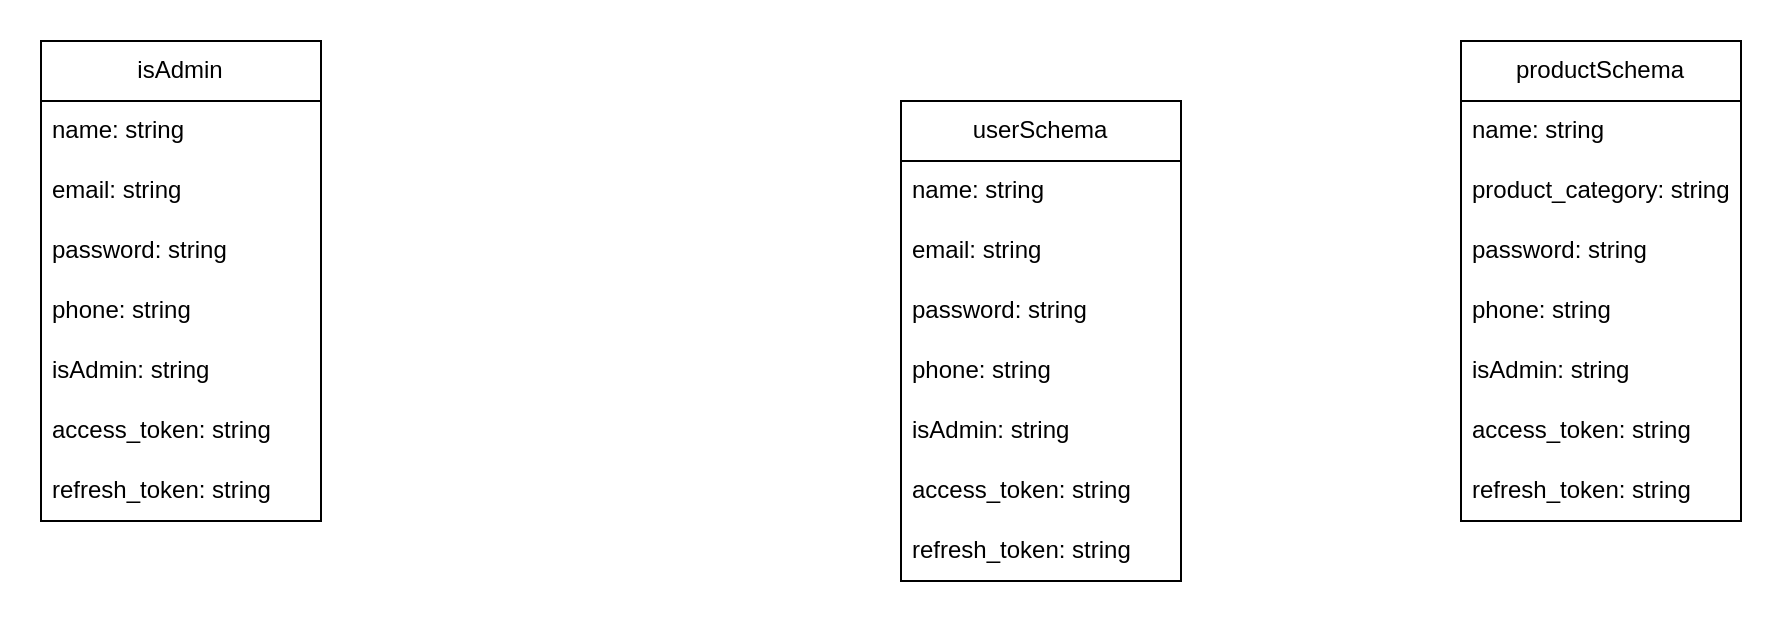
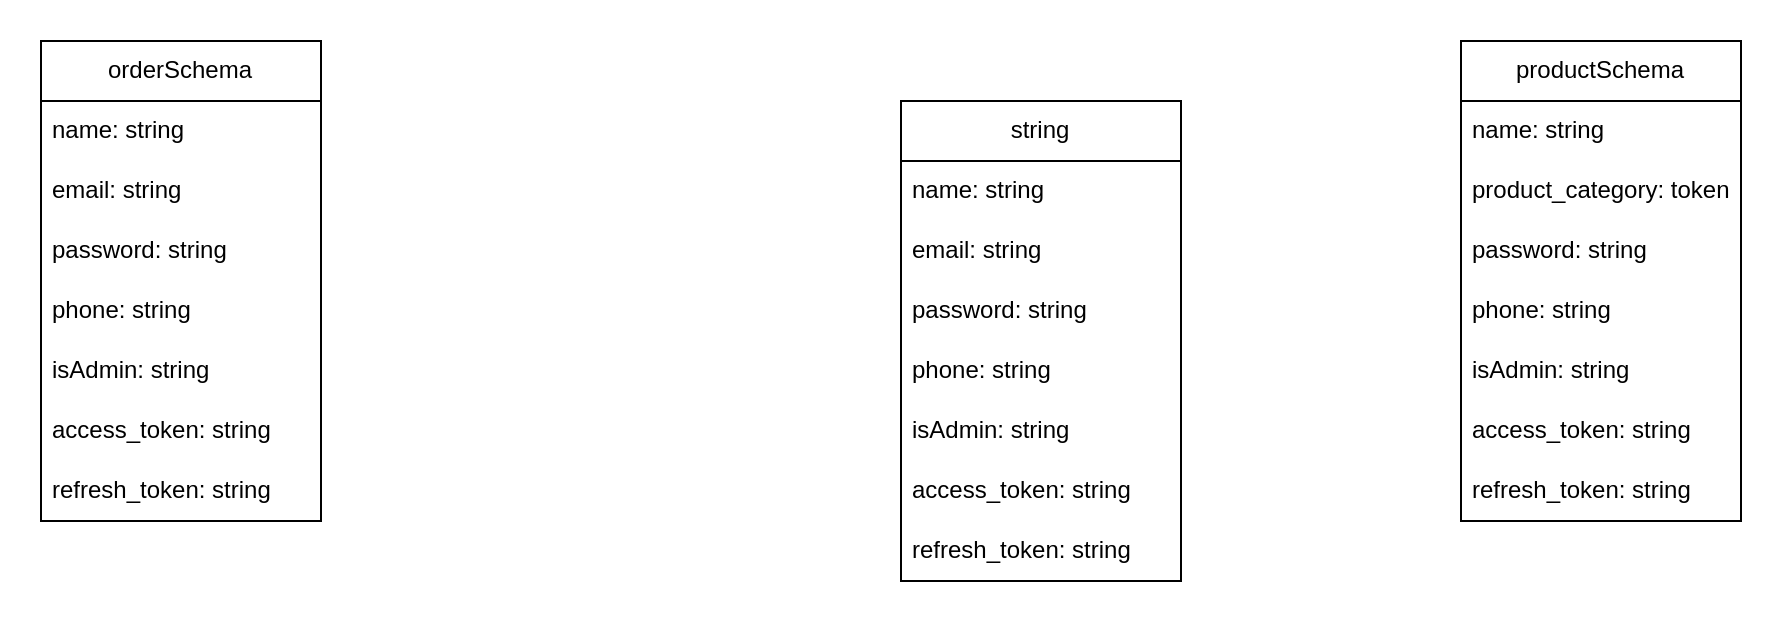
node "isAdmin": label "isAdmin" -> "orderSchema"
node "userSchema": label "userSchema" -> "string"
node "product_category: string": label "product_category: string" -> "product_category: token"
